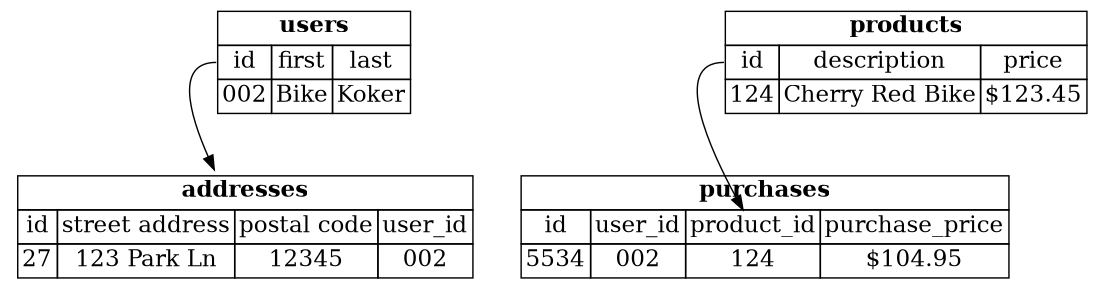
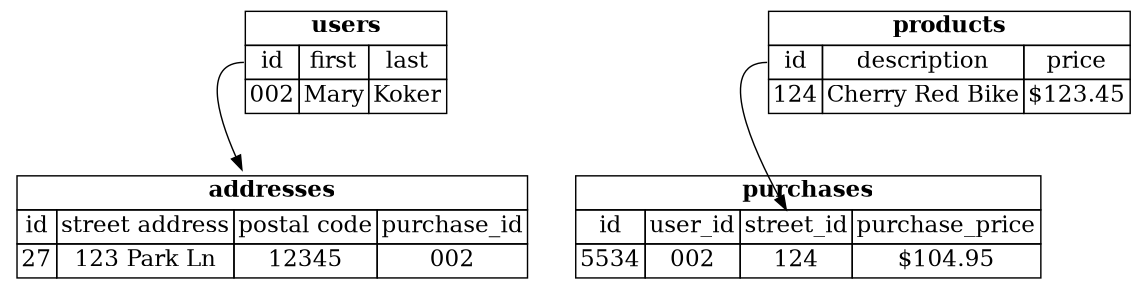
node "users": text "Bike" -> "Mary"
node "addresses": text "user_id" -> "purchase_id"
node "purchases": text "product_id" -> "street_id"
